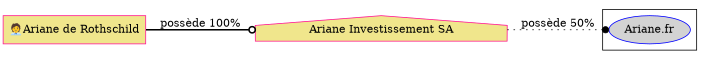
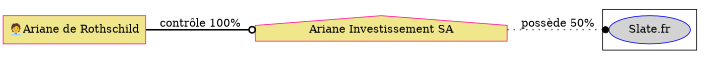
edge "🧑‍💼Ariane de Rothschild" -> "Ariane Investissement SA": label "possède 100%" -> "contrôle 100%"
node "Ariane.fr": label "Ariane.fr" -> "Slate.fr"
